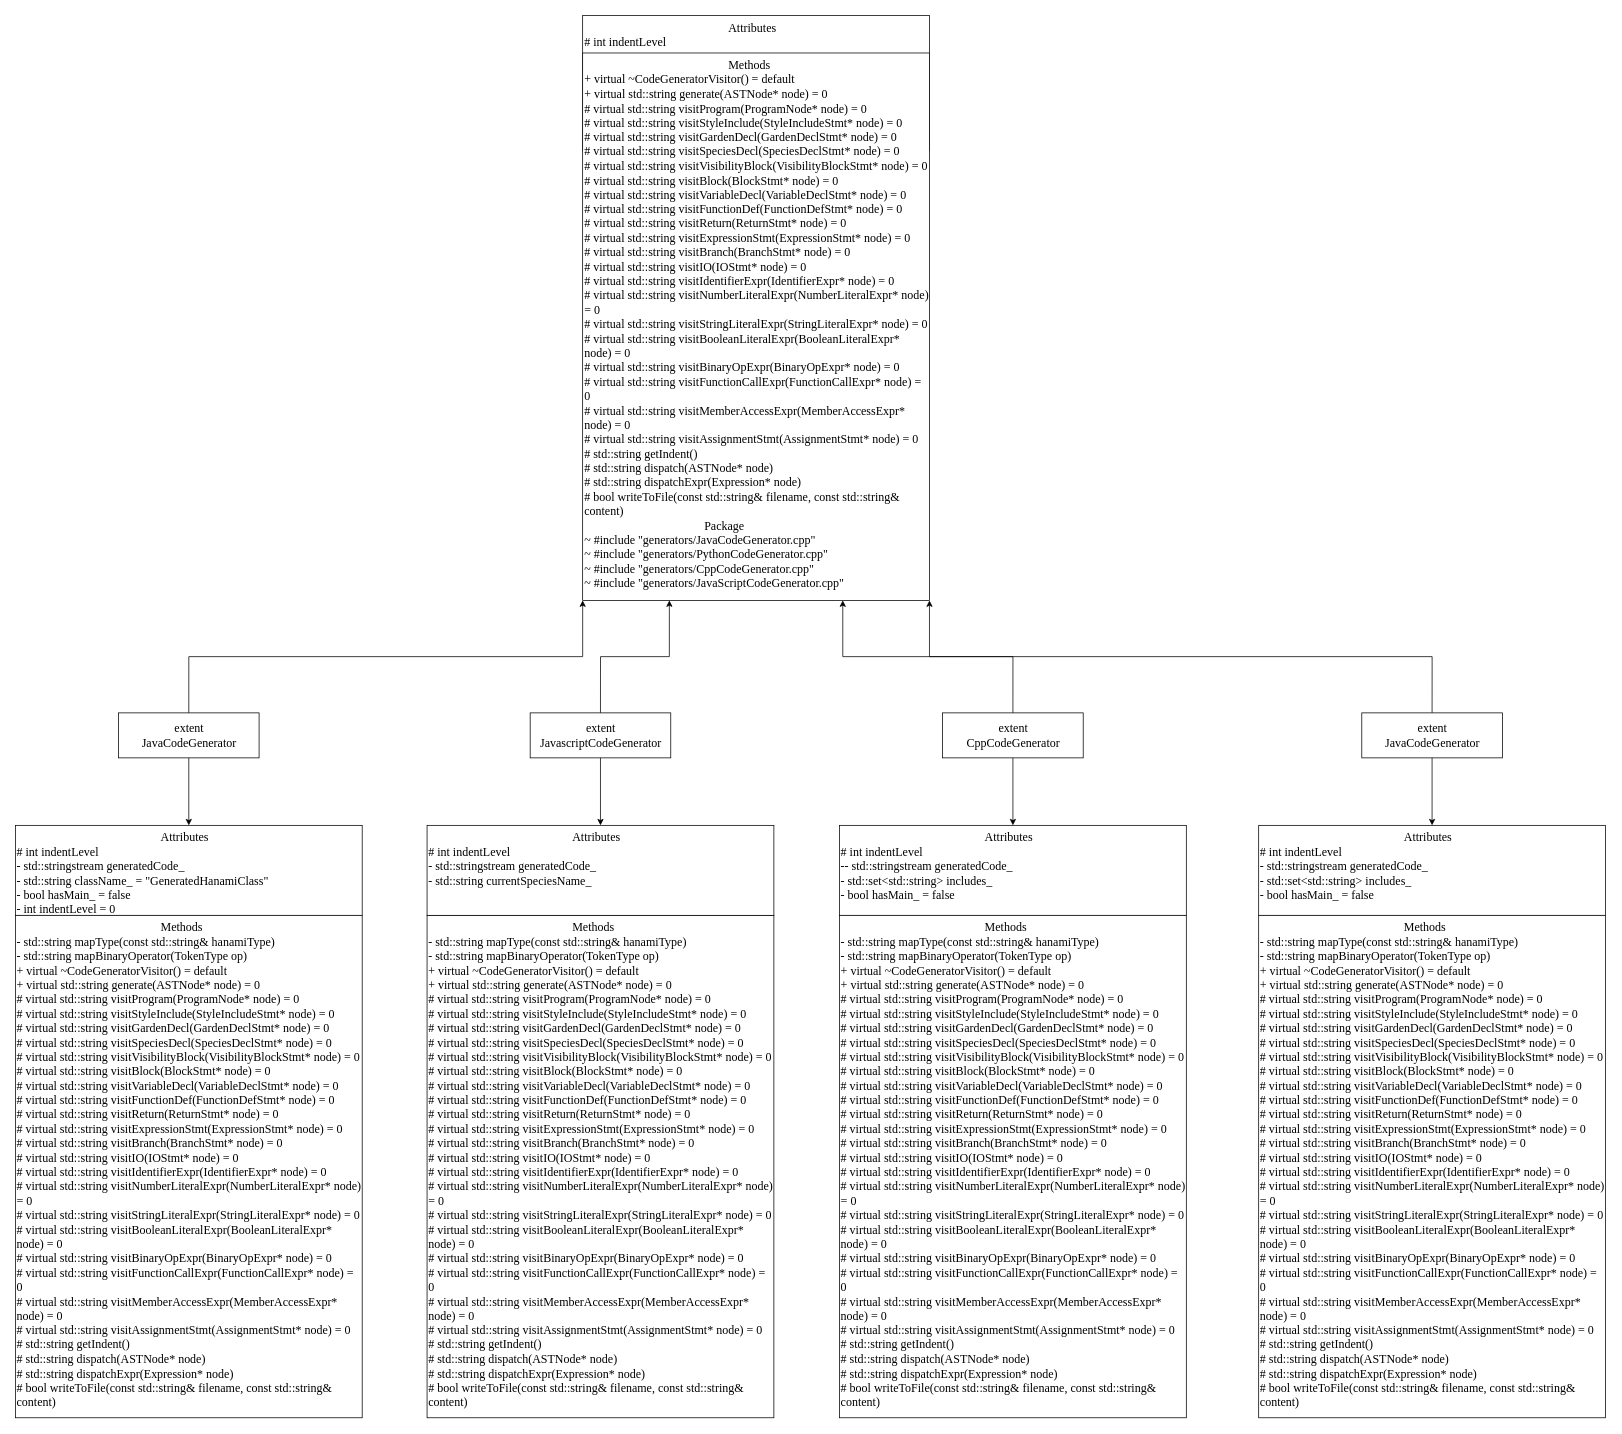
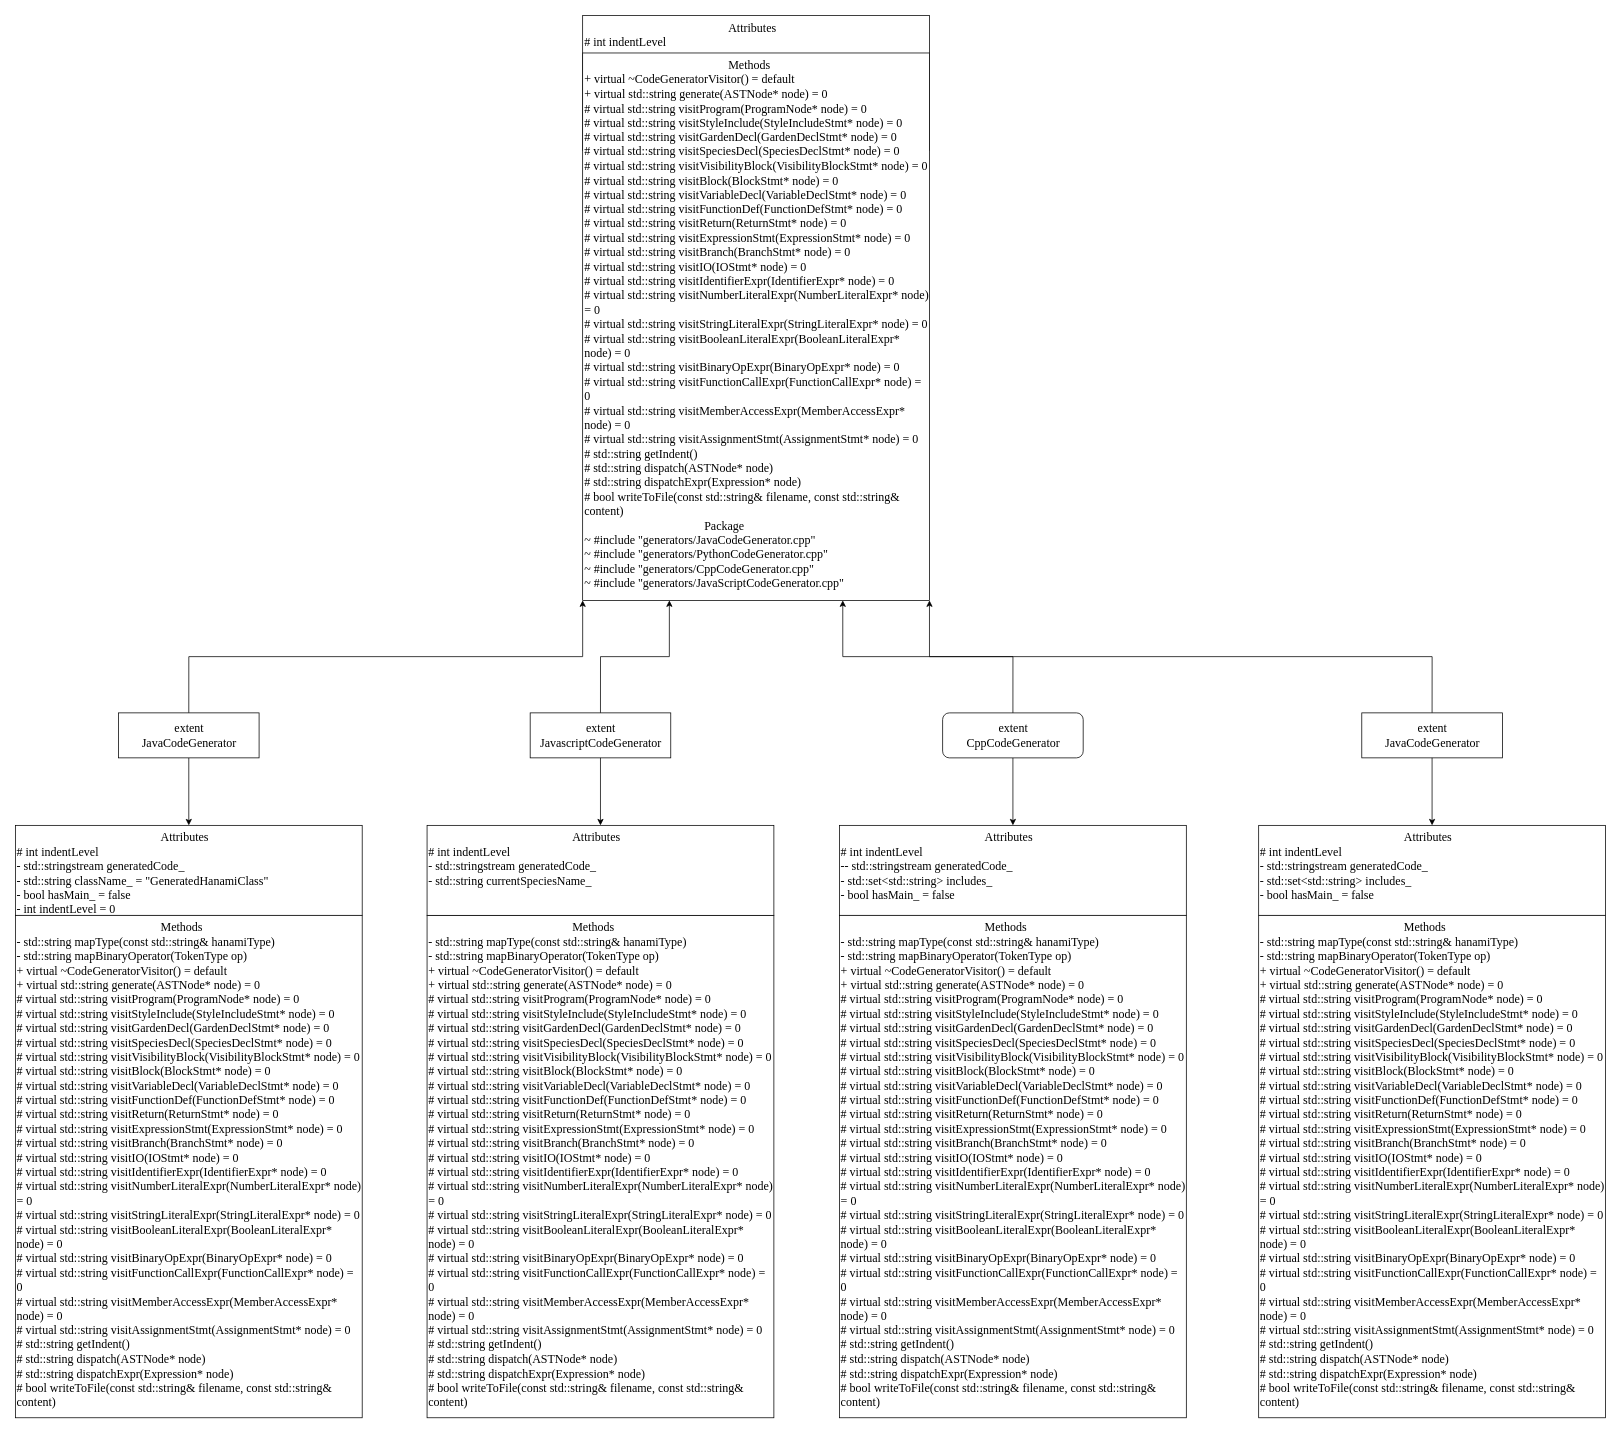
node "extent CppCodeGenerator": shape rectangle -> rounded rectangle
